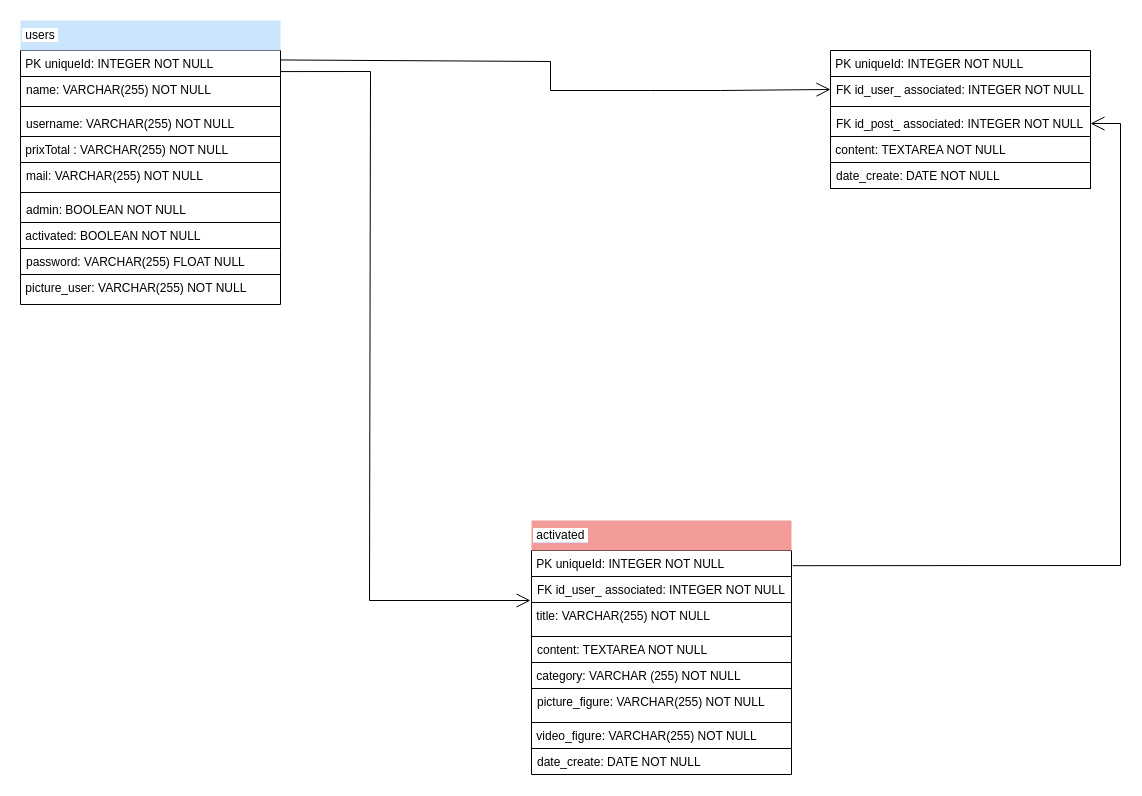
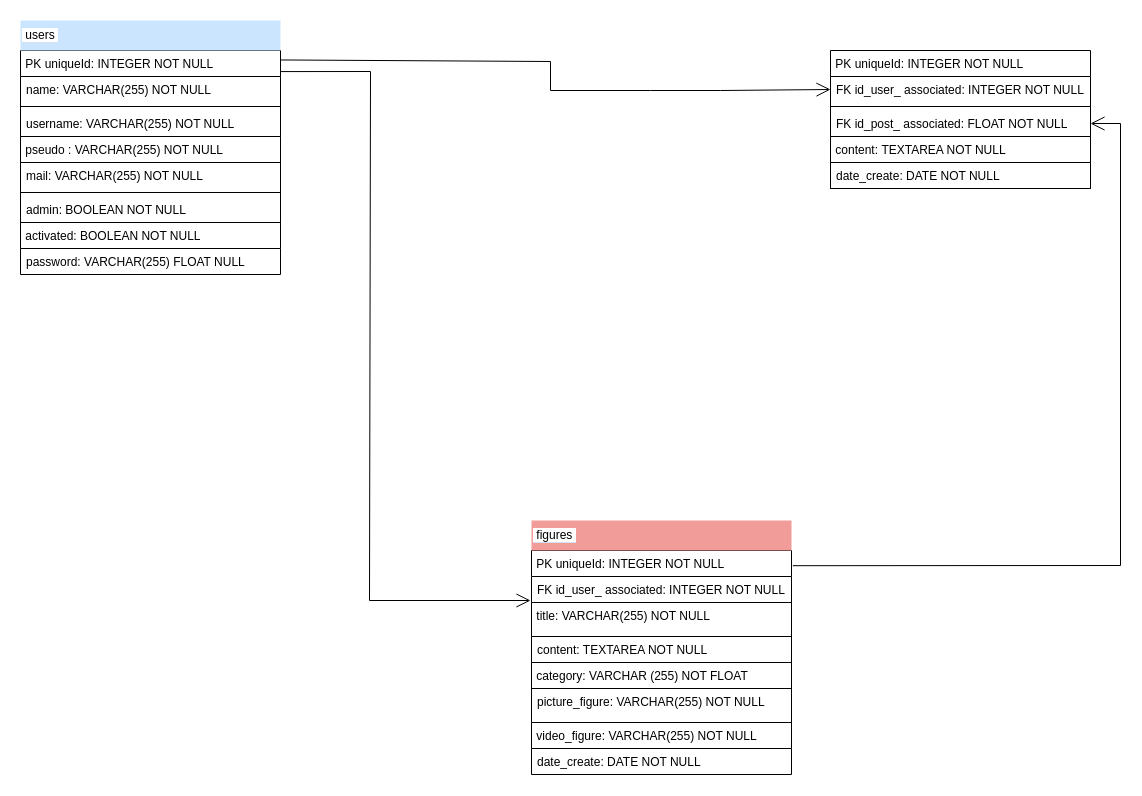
node "FK id_post_ associated: INTEGER NOT NULL": label "FK id_post_ associated: INTEGER NOT NULL" -> "FK id_post_ associated: FLOAT NOT NULL"
node "prixTotal : VARCHAR(255) NOT NULL": label "prixTotal : VARCHAR(255) NOT NULL" -> "pseudo : VARCHAR(255) NOT NULL"
node "picture_user: VARCHAR(255) NOT NULL": removed
node "activated": label "activated" -> "figures"
node "category: VARCHAR (255) NOT NULL": label "category: VARCHAR (255) NOT NULL" -> "category: VARCHAR (255) NOT FLOAT"
